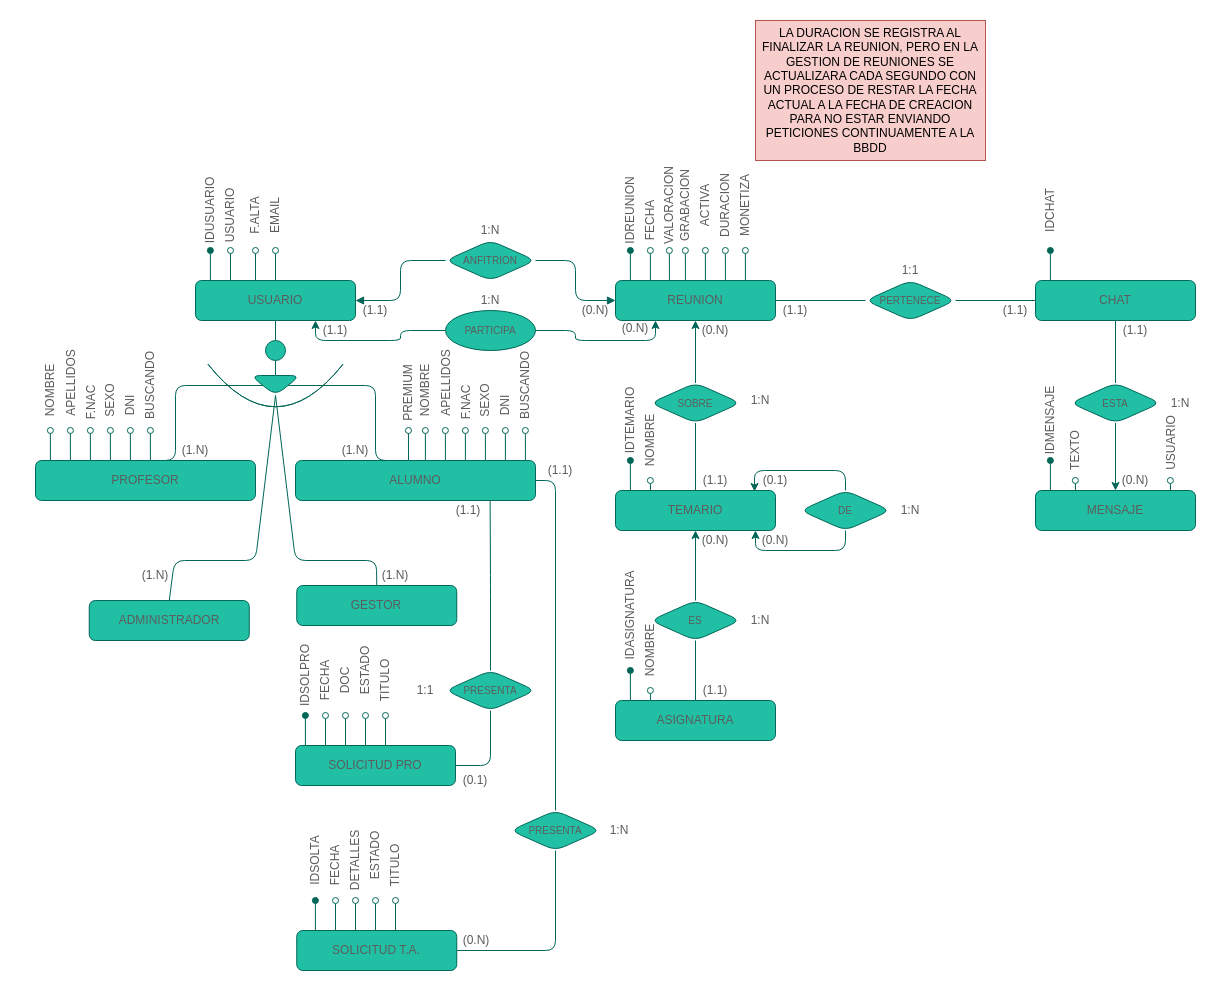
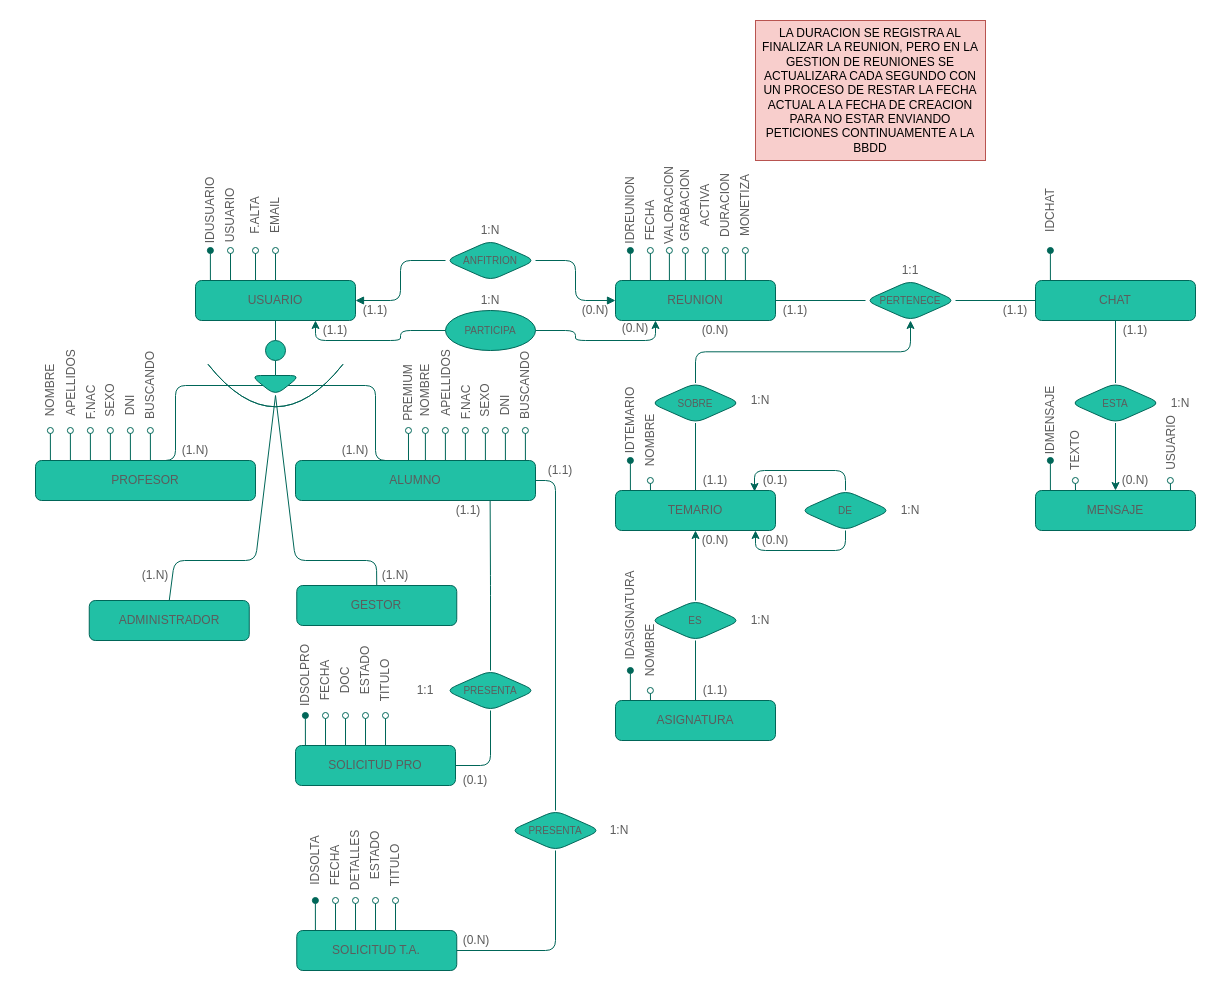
edge "SOBRE" -> "REUNION": now "SOBRE" -> "PERTENECE"
